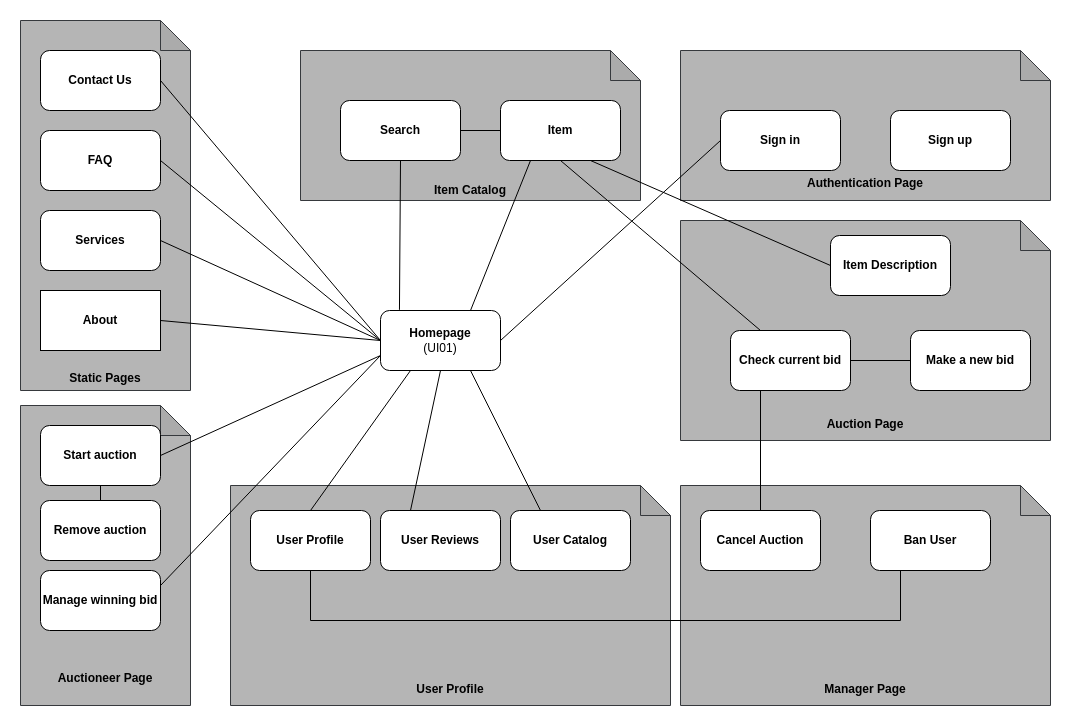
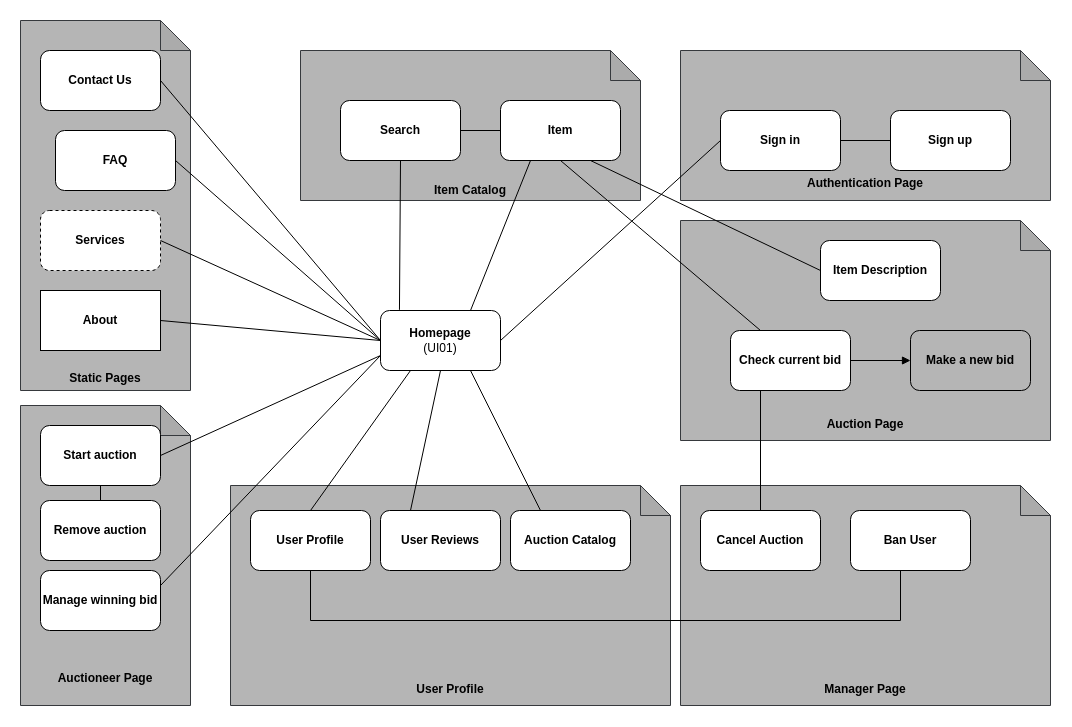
edge "Sign in" -- "Sign up": added
node "FAQ": moved (101, 161) -> (116, 161)
node "Services": style solid -> dashed
node "Item Description": moved (891, 266) -> (881, 271)
edge "Check current bid" -- "Make a new bid": arrowhead none -> block
node "Make a new bid": fillcolor #ffffff -> #b5b5b5
node "User Catalog": label "User Catalog" -> "Auction Catalog"
node "Ban User": moved (931, 541) -> (911, 541)
